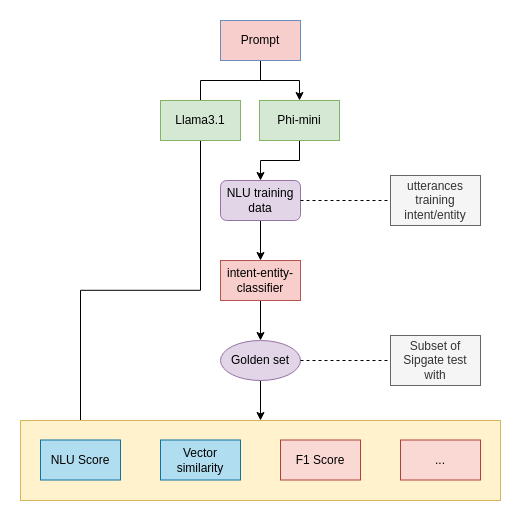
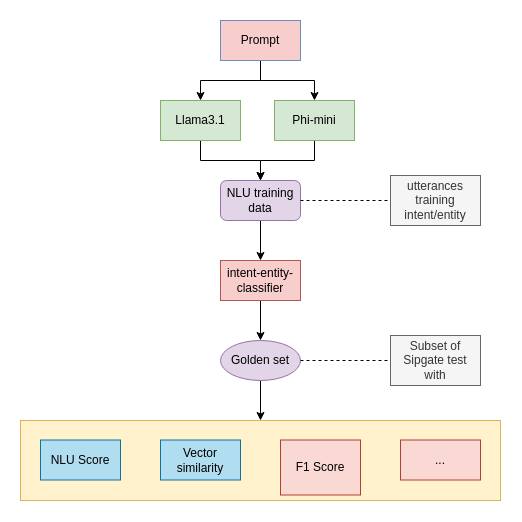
edge "Prompt" -- "Llama3.1": arrowhead none -> classic
node "Phi-mini": moved (300, 121) -> (315, 121)
edge "Llama3.1" -> "NLU Score": now "Llama3.1" -> "NLU training data"
node "F1 Score": size 80x40 -> 80x55
